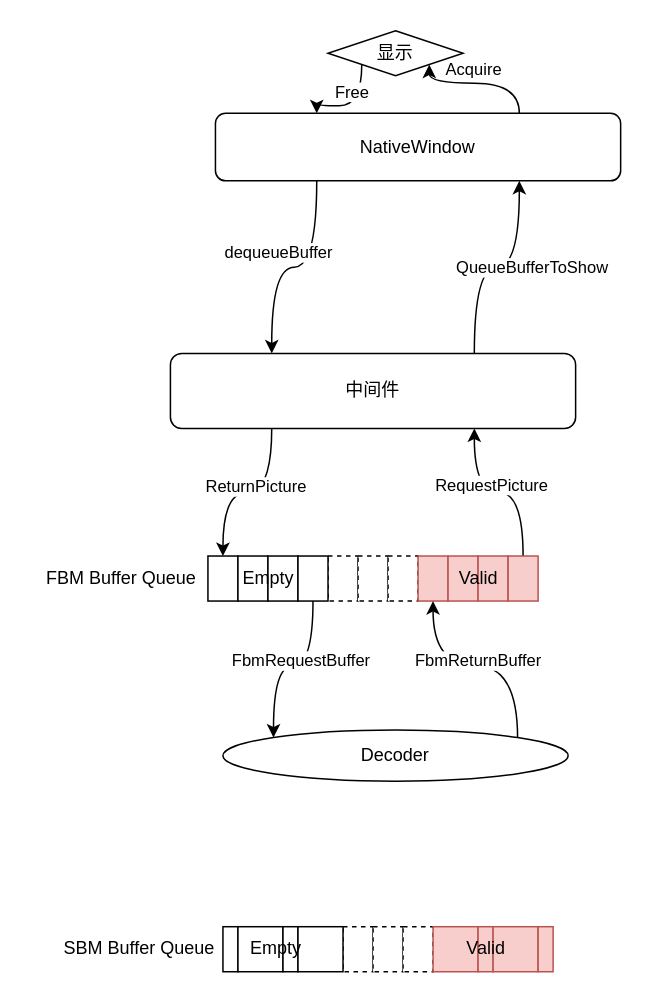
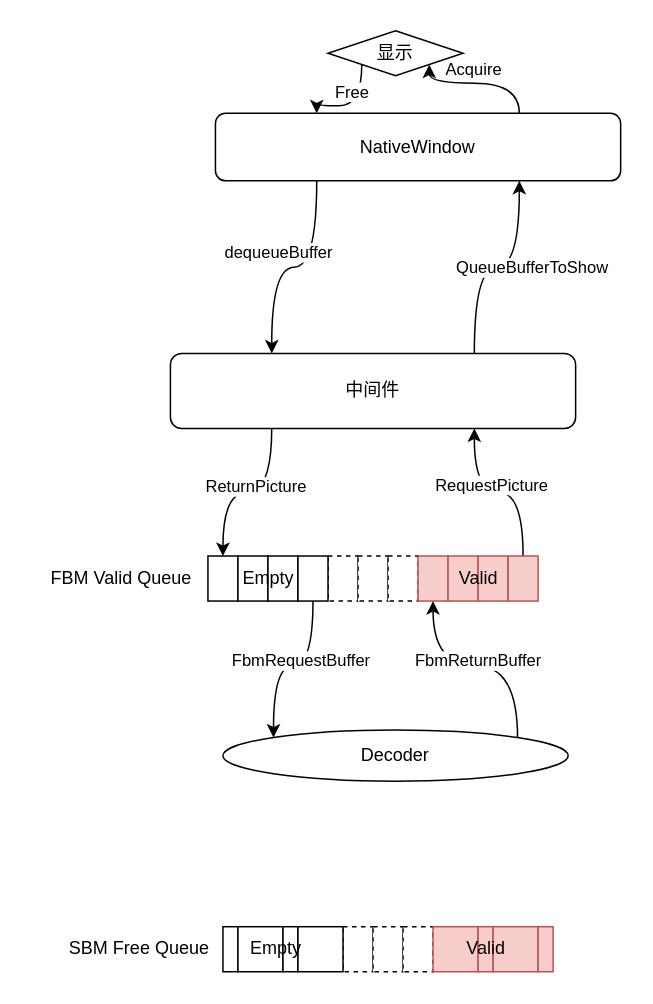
node "FBM Buffer Queue": label "FBM Buffer Queue" -> "FBM Valid Queue"
node "SBM Buffer Queue": label "SBM Buffer Queue" -> "SBM Free Queue"
